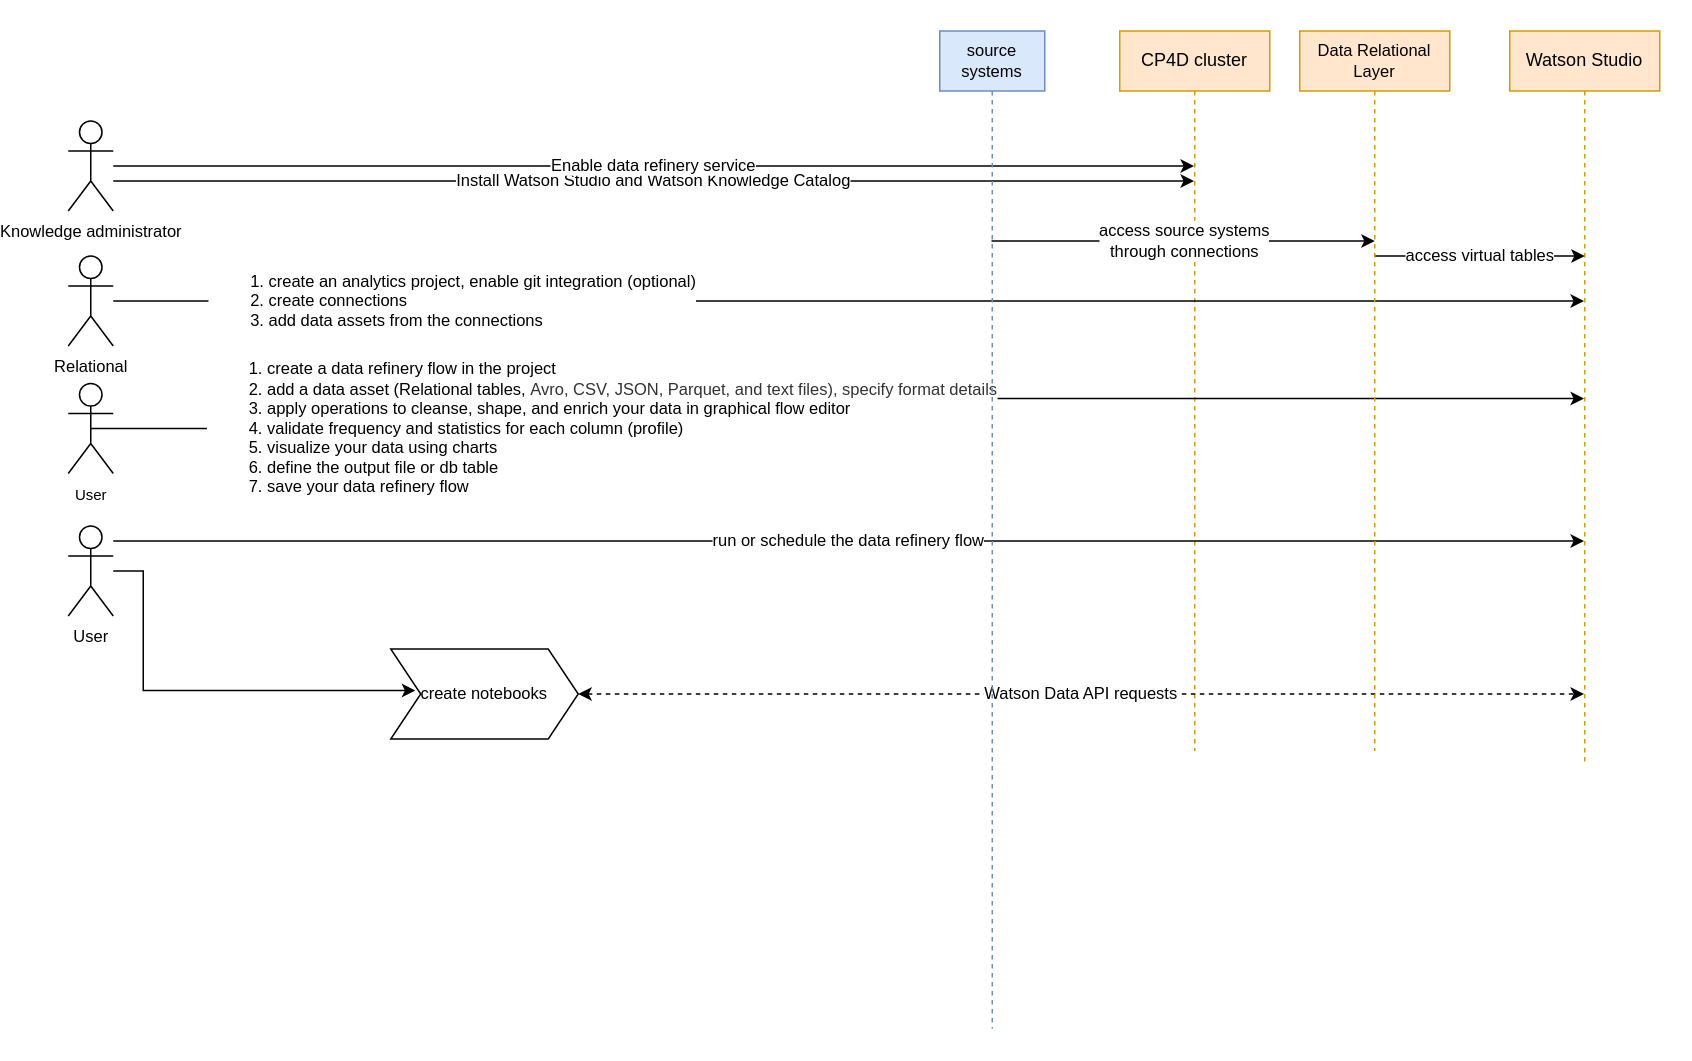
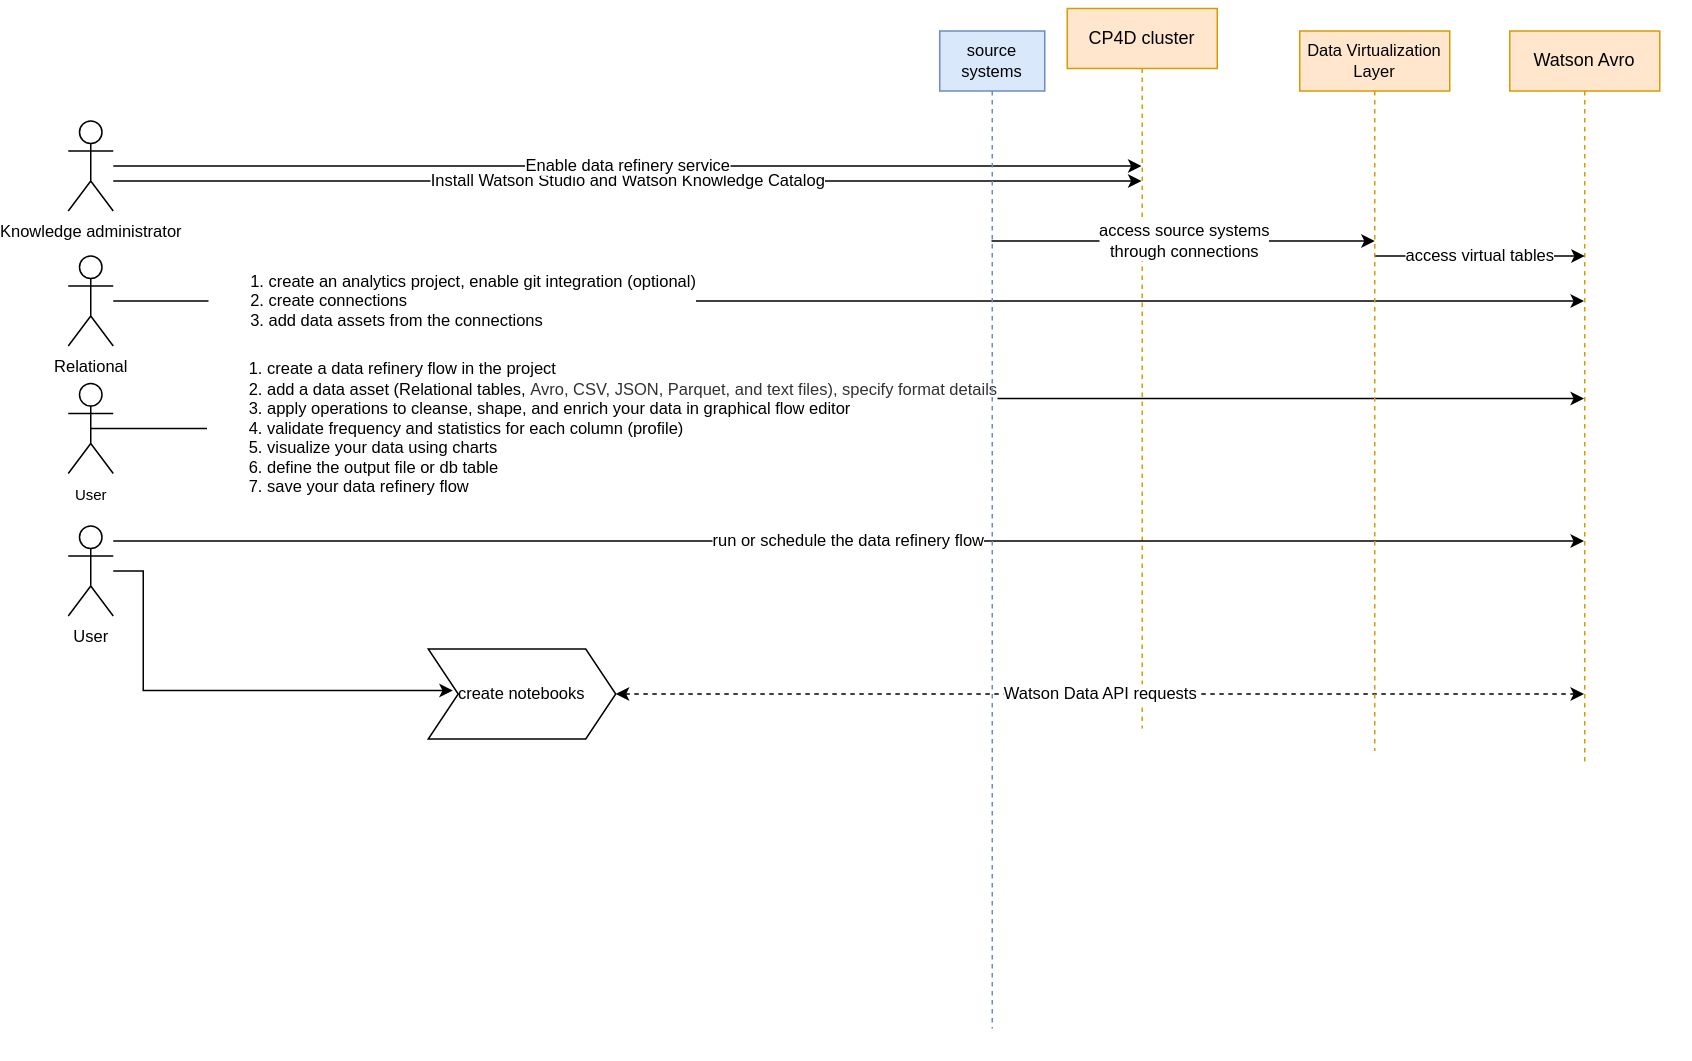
node "Data Relational Layer": label "Data Relational Layer" -> "Data Virtualization Layer"
node "Watson Studio": label "Watson Studio" -> "Watson Avro"
node "CP4D cluster": moved (1195, 391) -> (1142, 368)
node "create notebooks": moved (485, 694) -> (522, 694)
